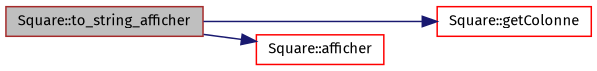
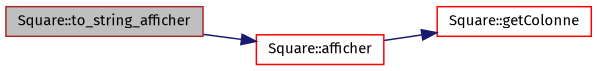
edge "Square::to_string_afficher" -> "Square::getColonne": now "Square::afficher" -> "Square::getColonne"
